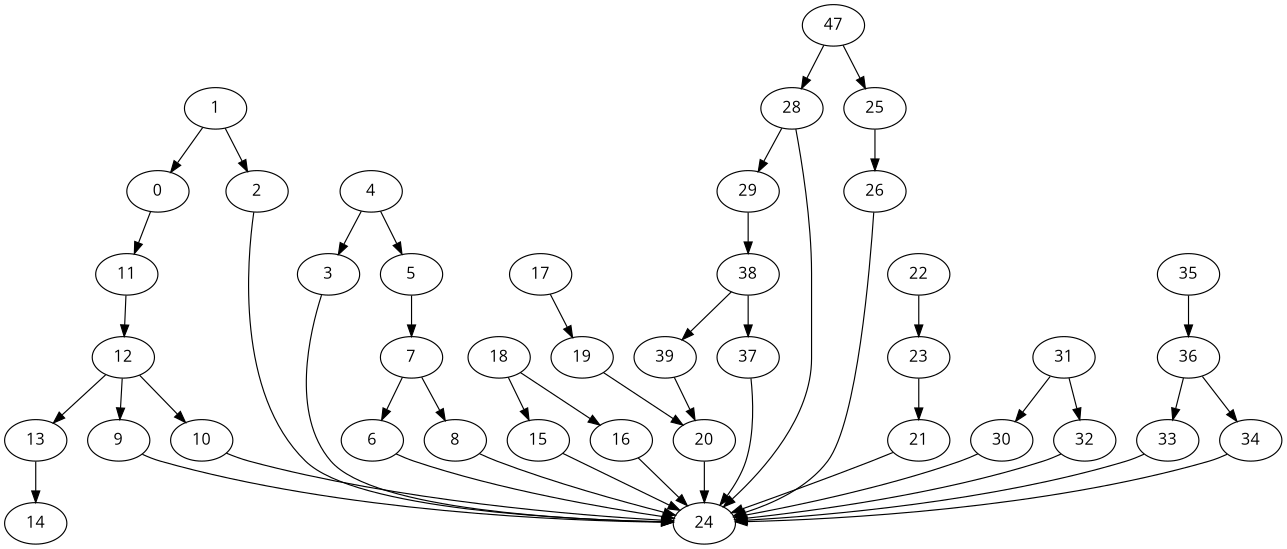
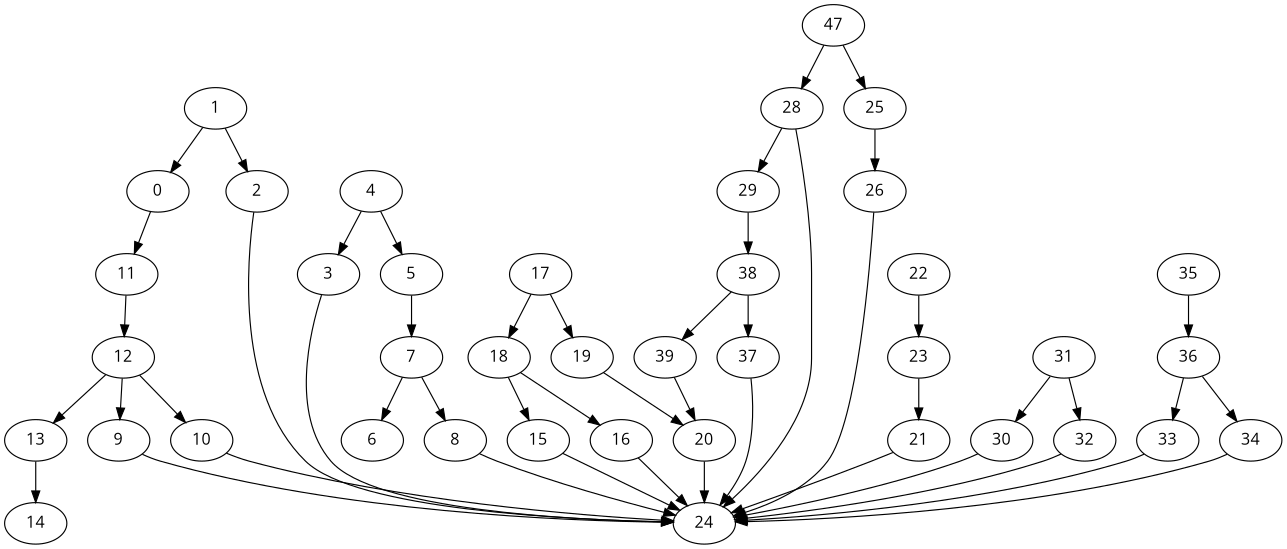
edge "17" -> "18": added
edge "6" -> "24": removed
